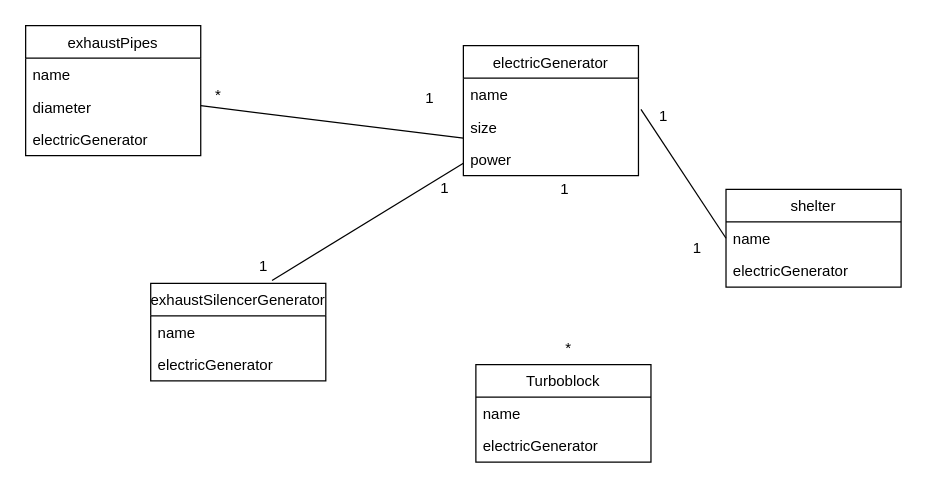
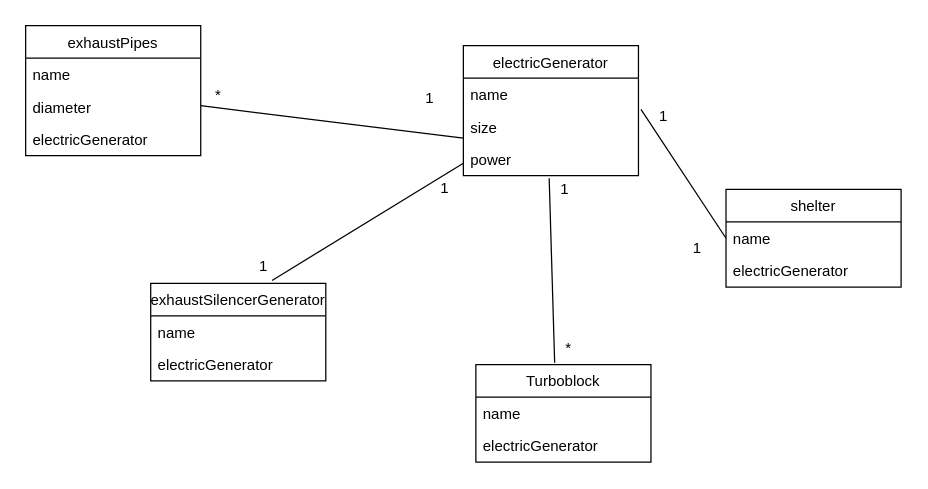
edge "power" -- "Turboblock": added
